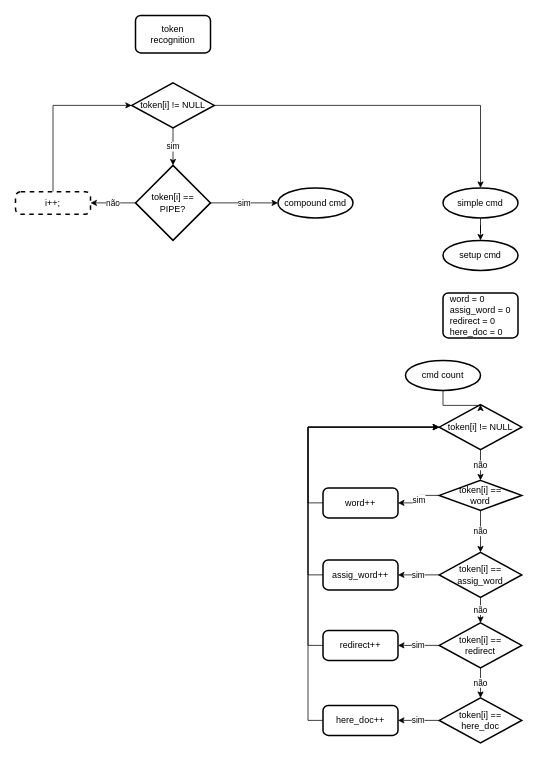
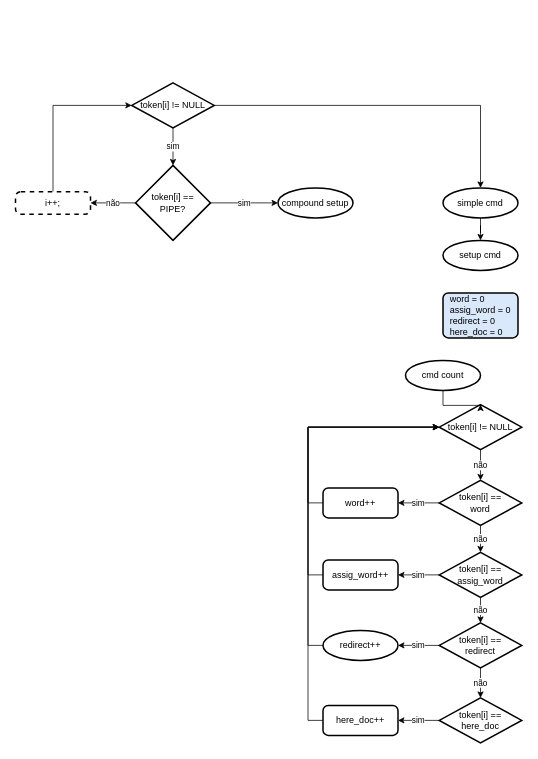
node "token recognition": removed
node "compound cmd": label "compound cmd" -> "compound setup"
node "word = 0 assig_word = 0 redirect = 0 here_doc = 0": fillcolor #ffffff -> #dae8fc
node "token[i] == word": size 83x30 -> 83x45
node "redirect++": shape rounded rectangle -> ellipse
